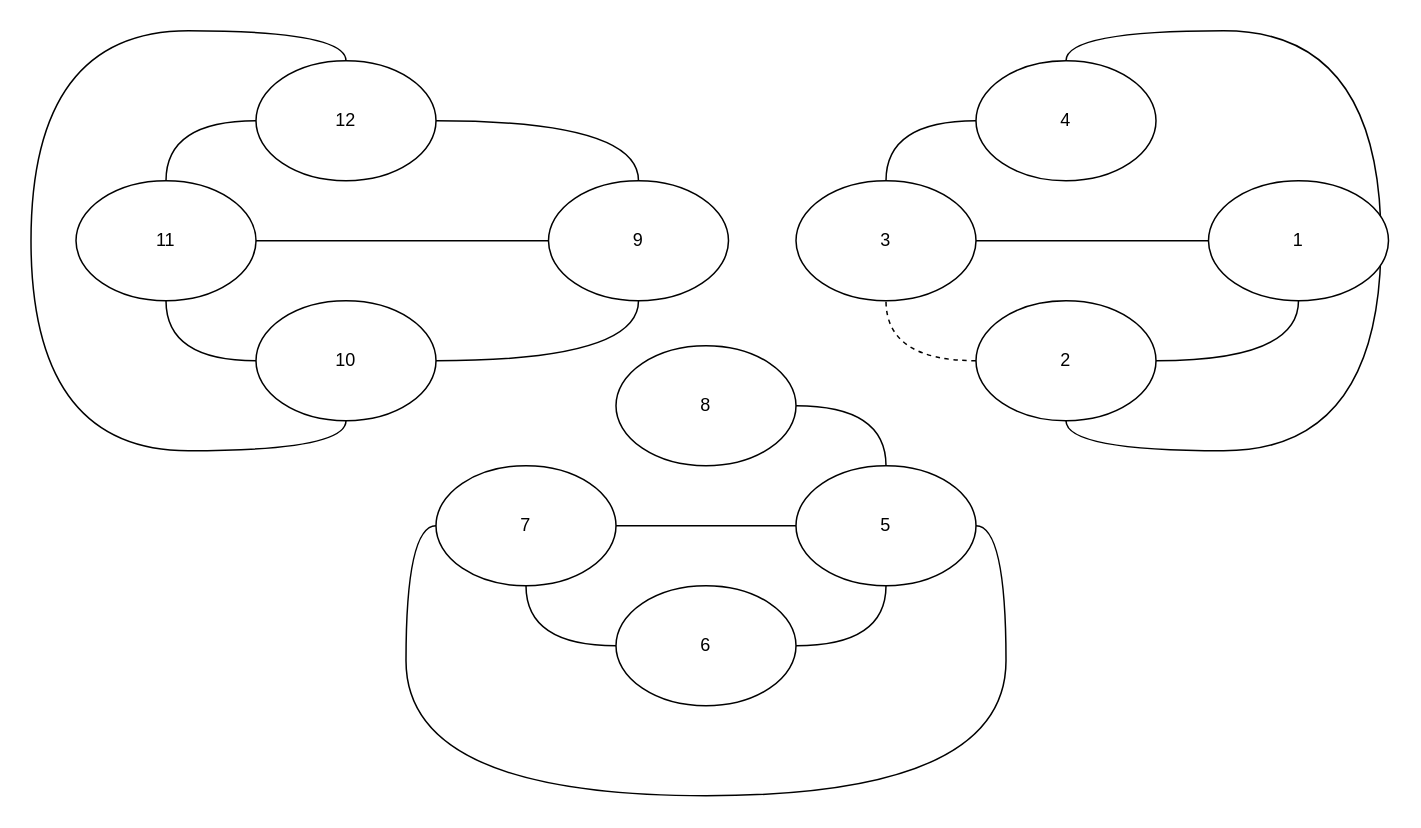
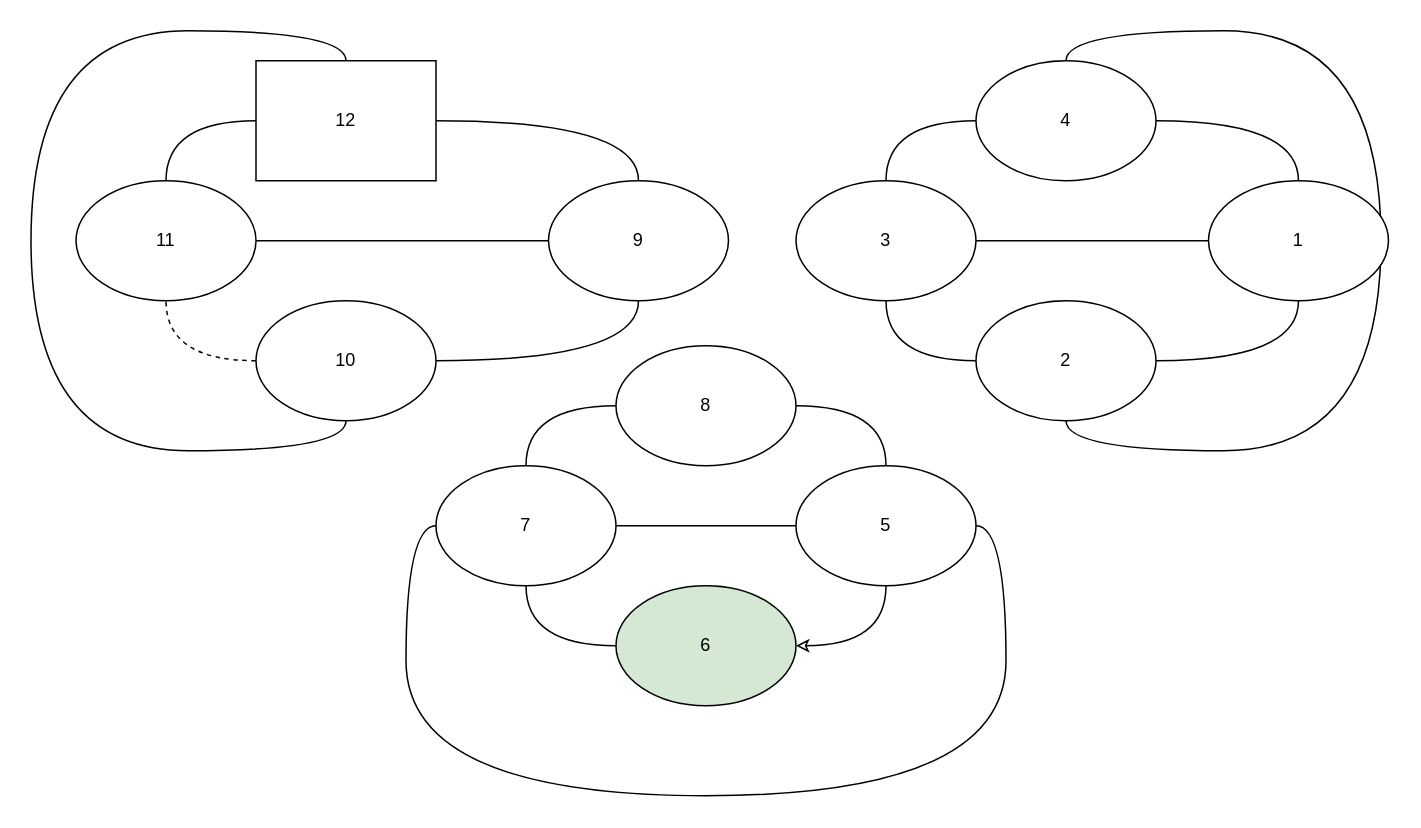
node "12": shape ellipse -> rectangle
edge "4" -- "1": added
edge "11" -- "10": style solid -> dashed
edge "3" -- "2": style dashed -> solid
edge "8" -- "7": added
edge "5" -- "6": arrowhead none -> classic
node "6": fillcolor #ffffff -> #d5e8d4
